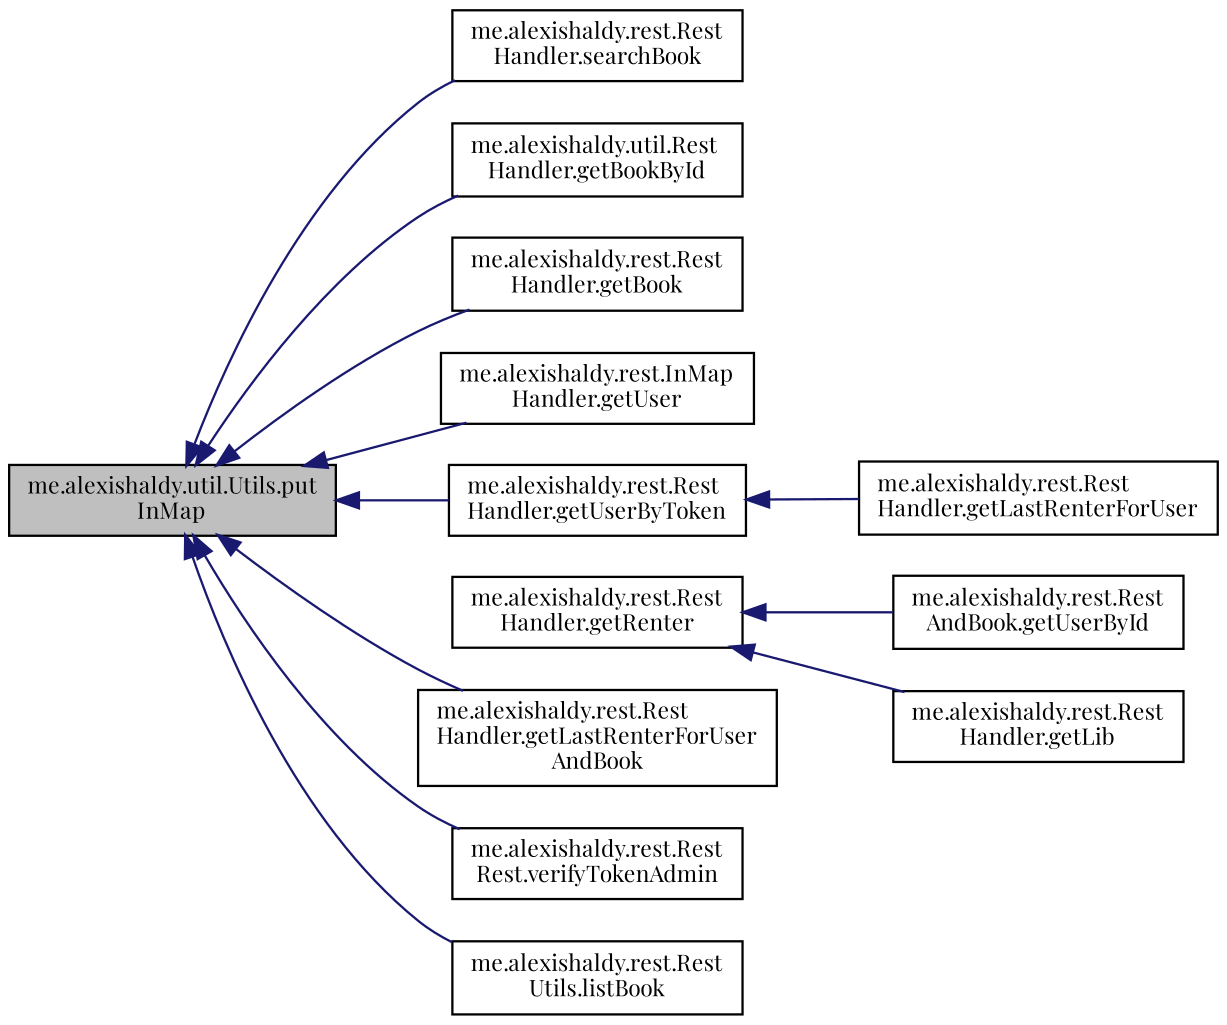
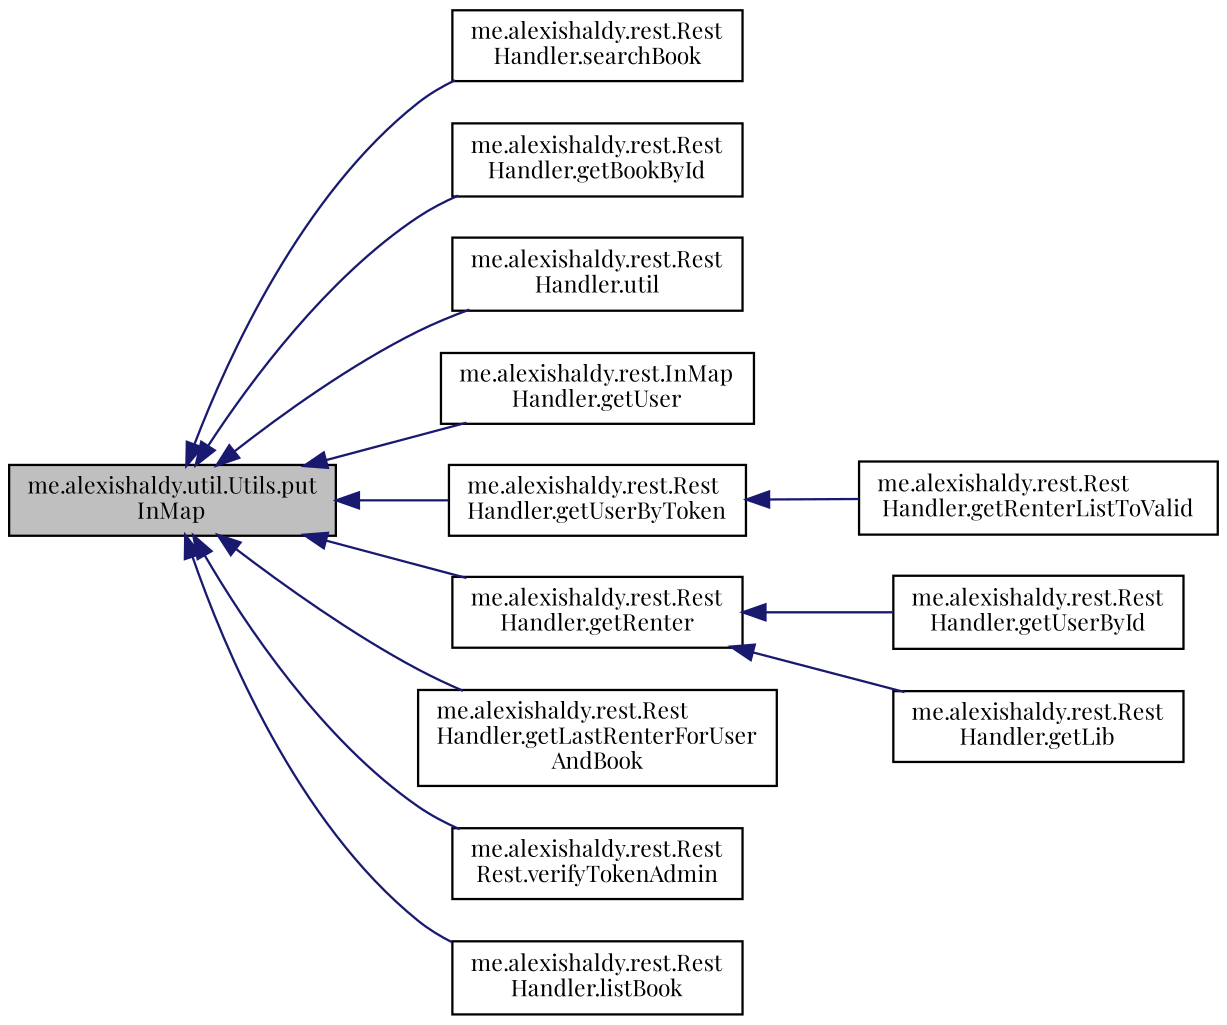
node "me.alexishaldy.util.Rest Handler.getBookById": label "me.alexishaldy.util.Rest Handler.getBookById" -> "me.alexishaldy.rest.Rest Handler.getBookById"
node "me.alexishaldy.rest.Rest Handler.getBook": label "me.alexishaldy.rest.Rest Handler.getBook" -> "me.alexishaldy.rest.Rest Handler.util"
node "me.alexishaldy.rest.Rest Handler.getLastRenterForUser": label "me.alexishaldy.rest.Rest Handler.getLastRenterForUser" -> "me.alexishaldy.rest.Rest Handler.getRenterListToValid"
edge "me.alexishaldy.rest.Rest Handler.getRenter" -> "me.alexishaldy.util.Utils.put InMap": added
node "me.alexishaldy.rest.Rest AndBook.getUserById": label "me.alexishaldy.rest.Rest AndBook.getUserById" -> "me.alexishaldy.rest.Rest Handler.getUserById"
node "me.alexishaldy.rest.Rest Utils.listBook": label "me.alexishaldy.rest.Rest Utils.listBook" -> "me.alexishaldy.rest.Rest Handler.listBook"
